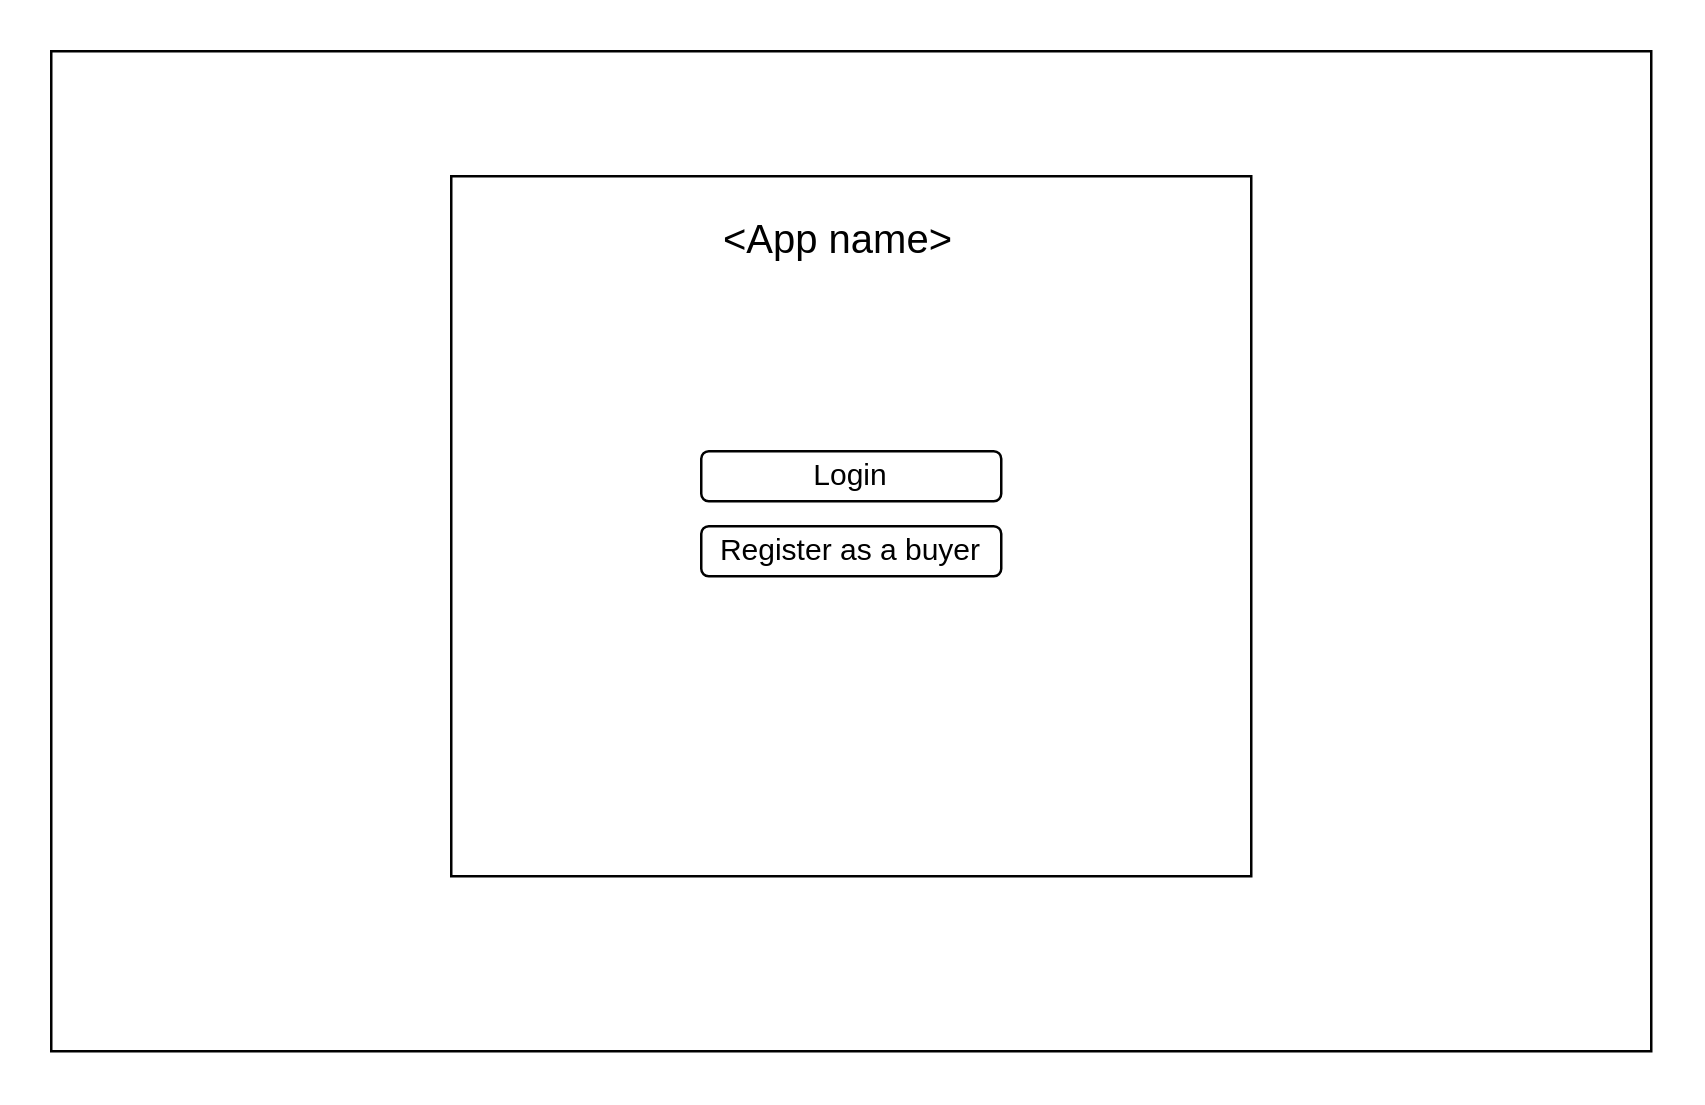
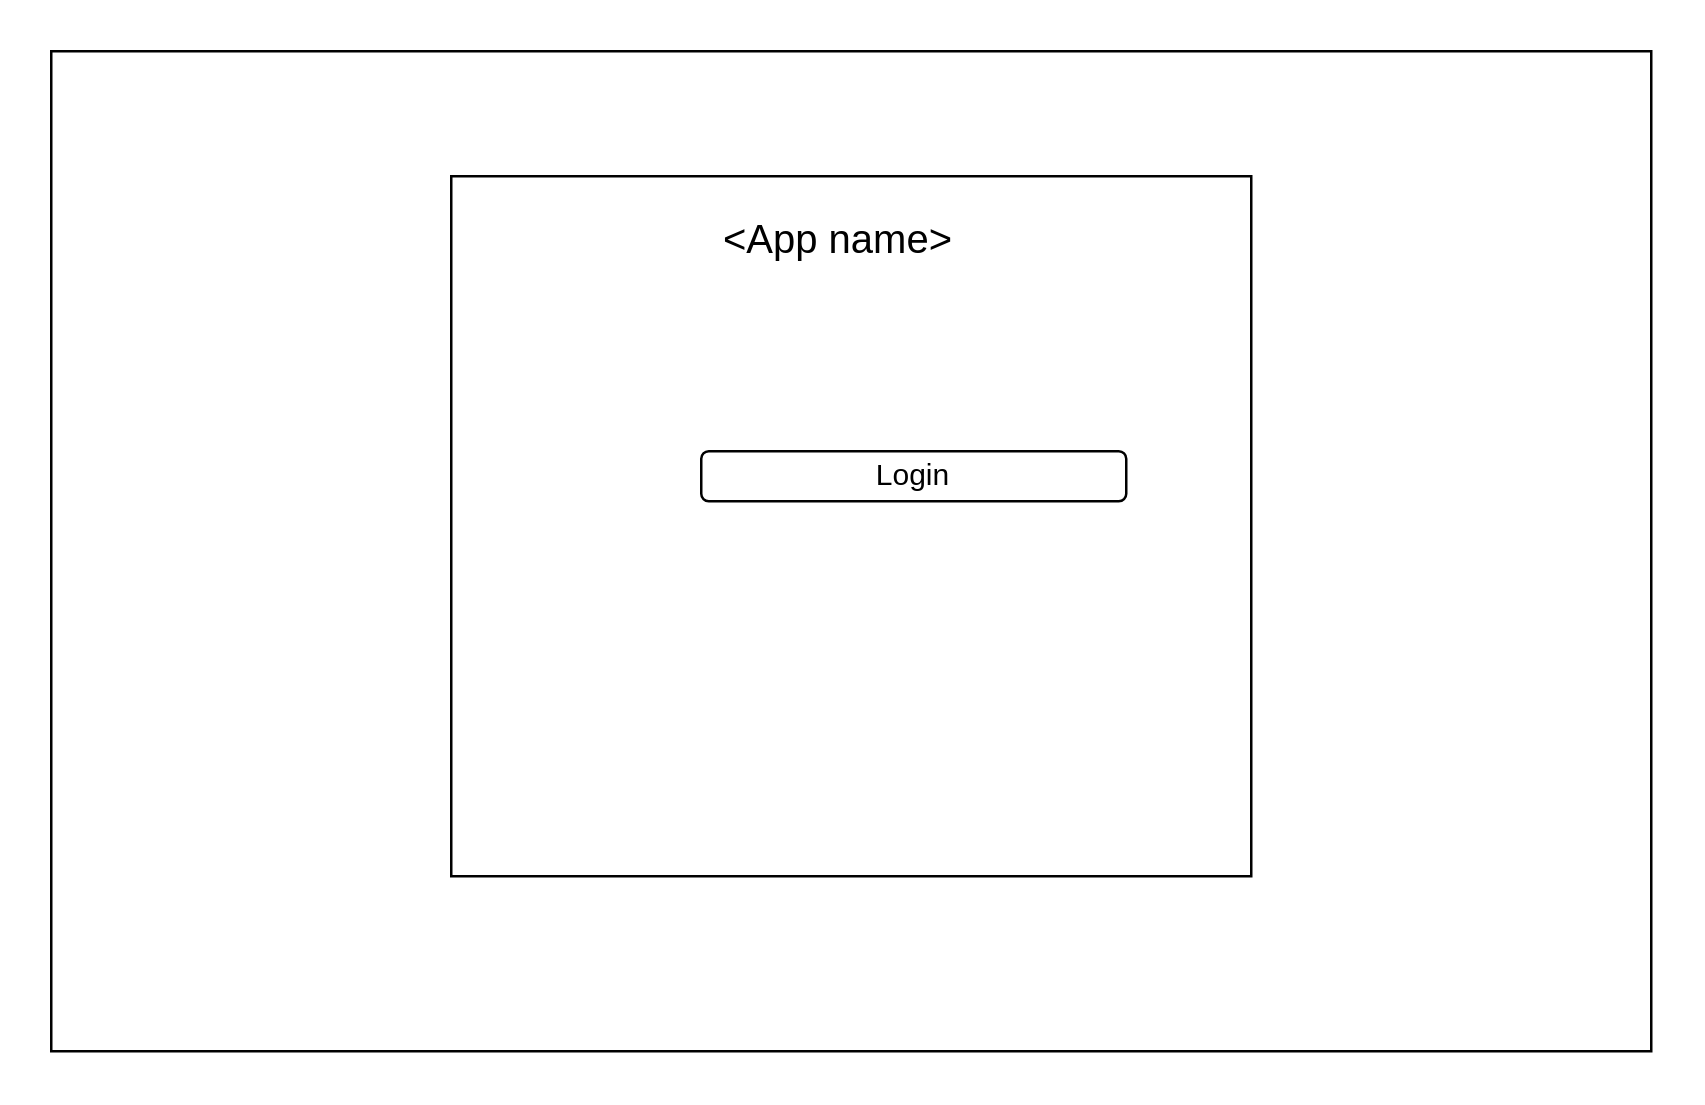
node "Login": size 300x50 -> 425x50
node "Register as a buyer": removed
